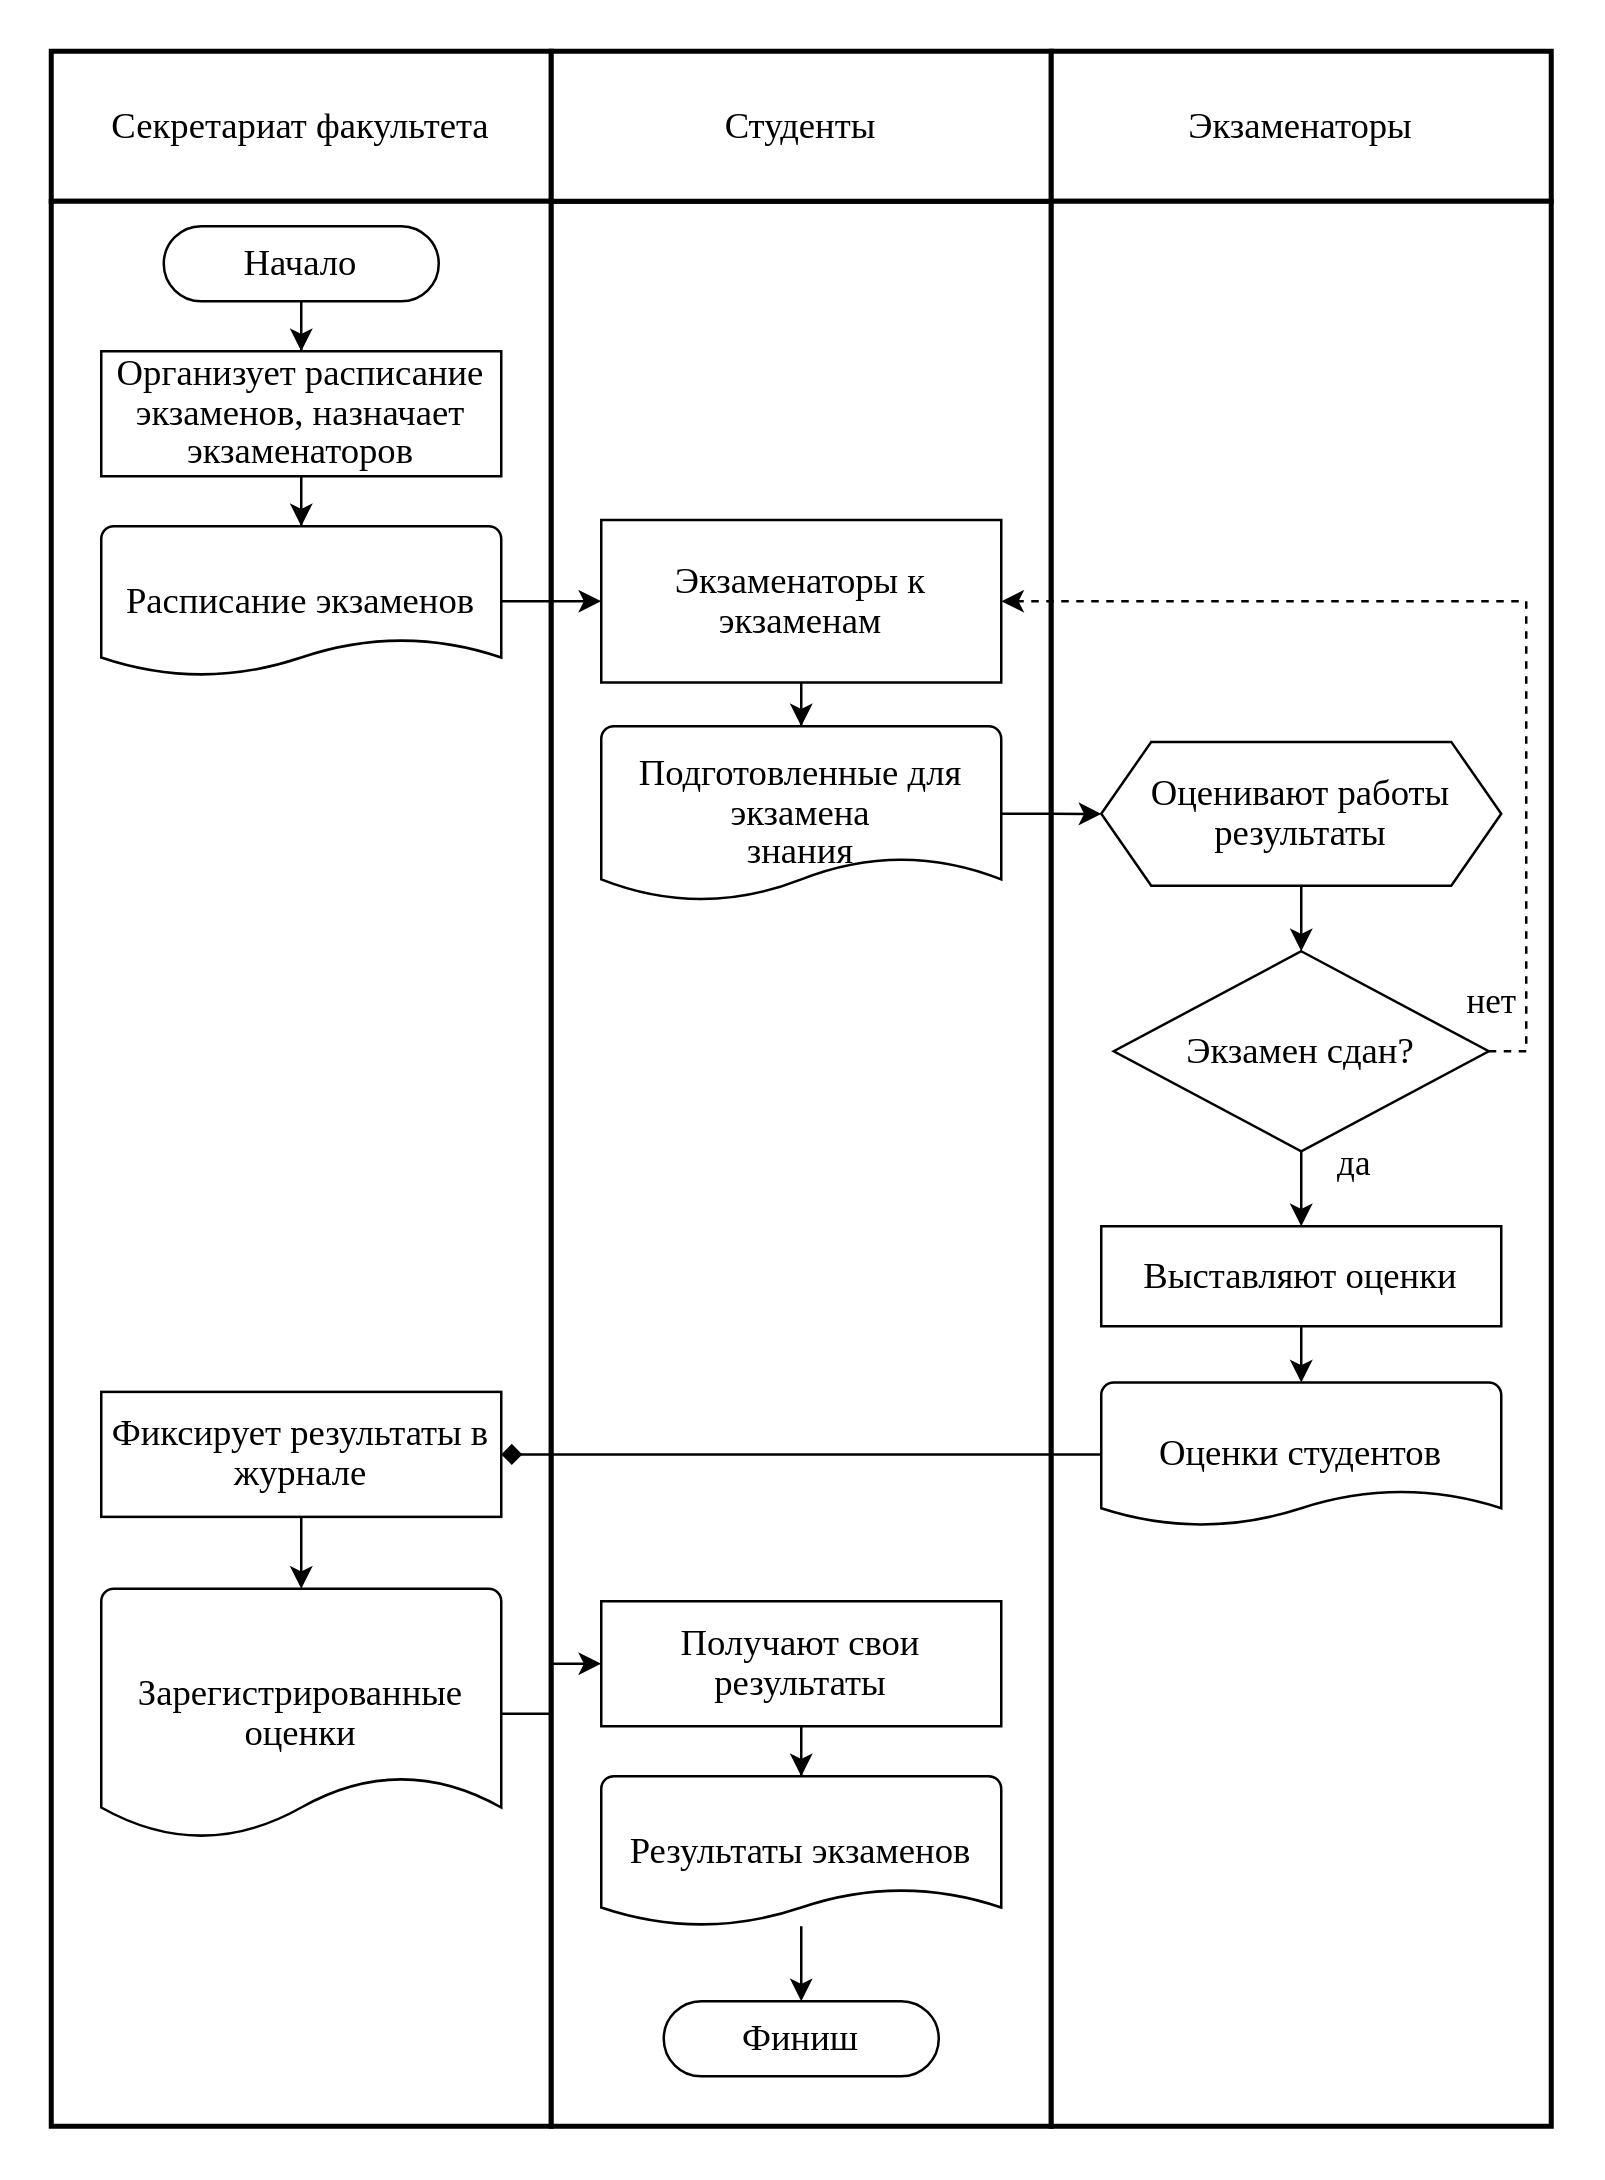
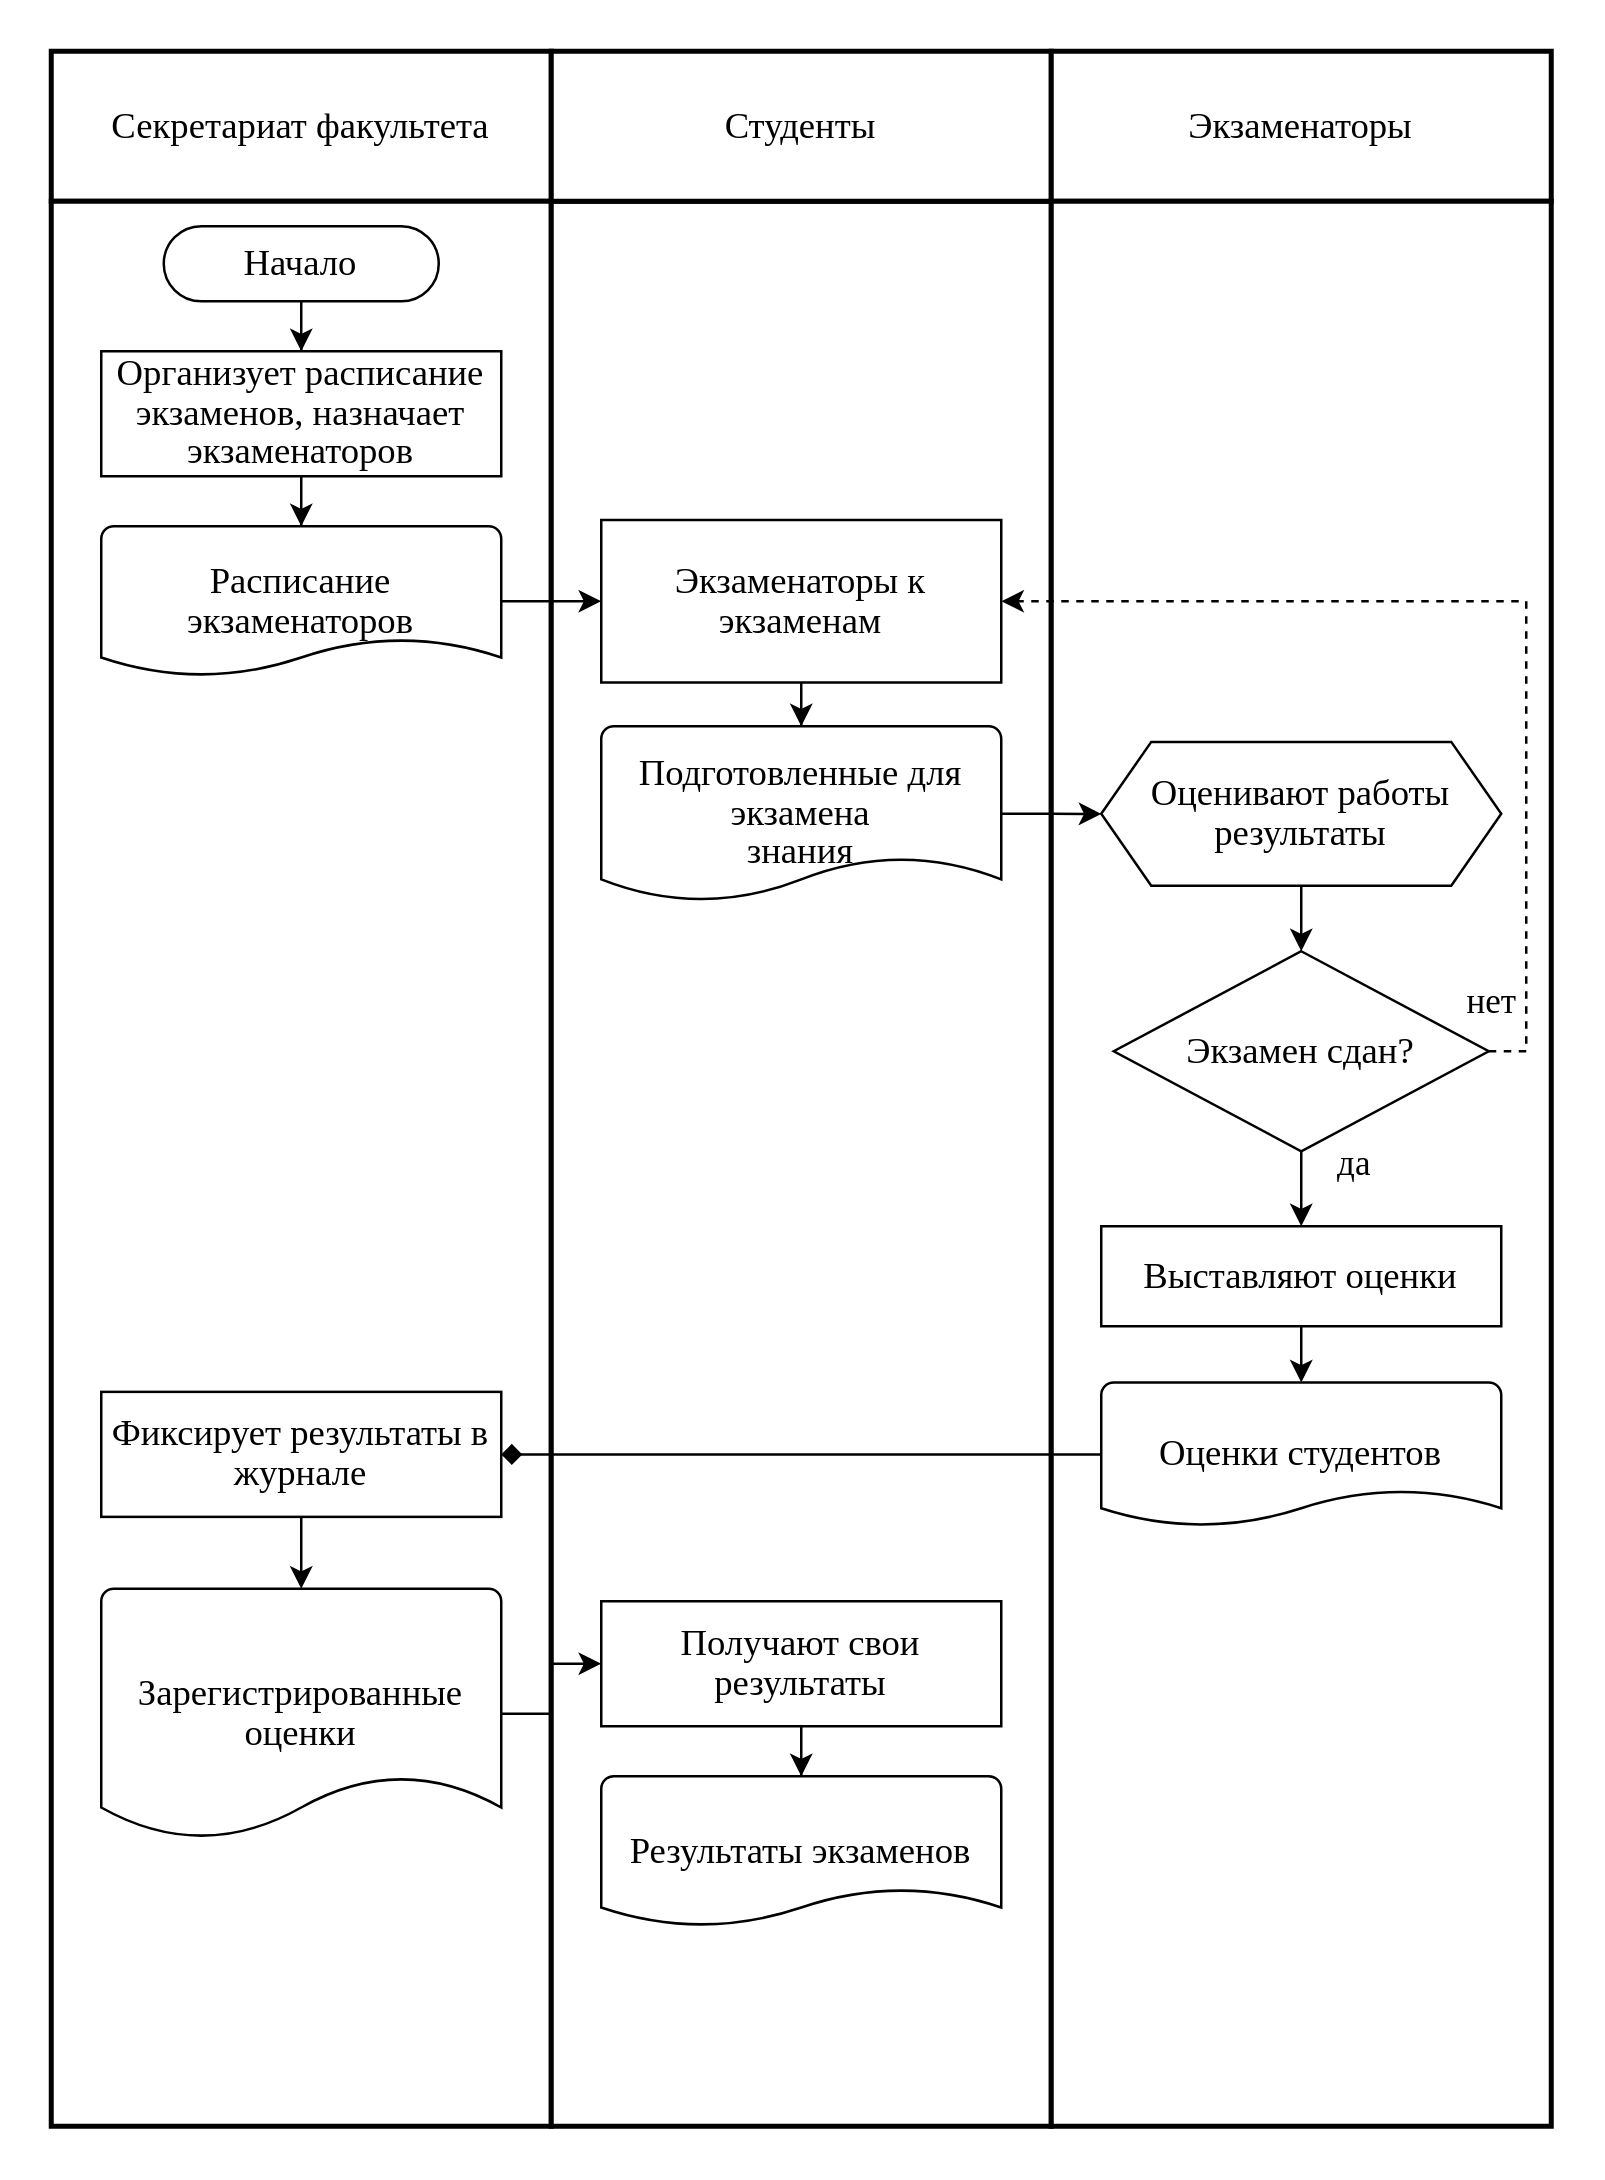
node "Расписание экзаменов": label "Расписание экзаменов" -> "Расписание экзаменаторов"
edge "Результаты экзаменов" -> "Финиш": removed
node "Финиш": removed
